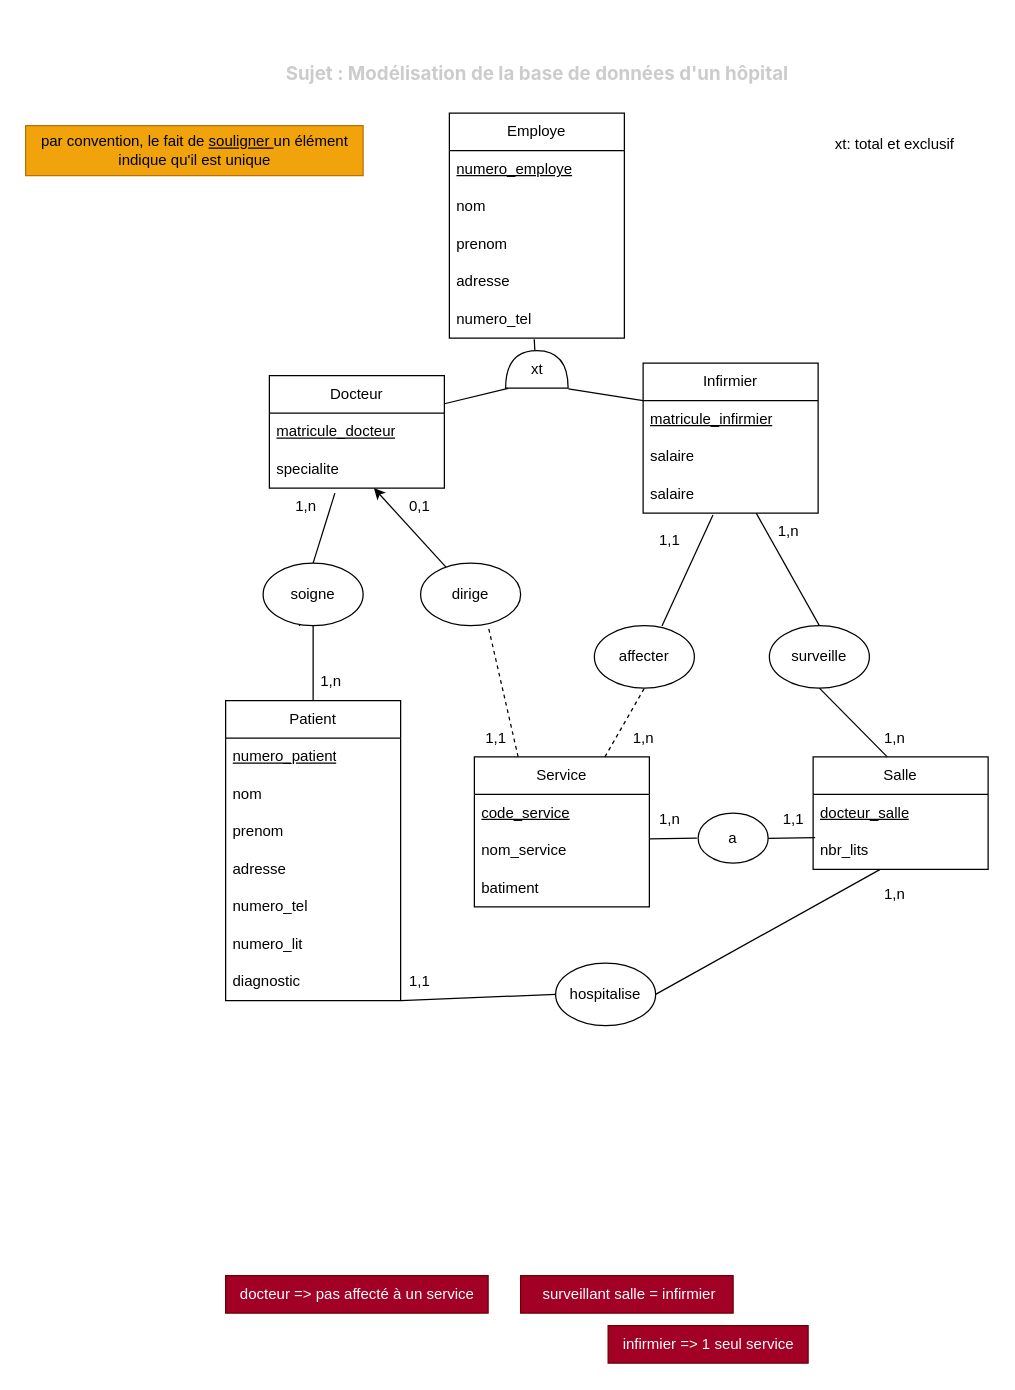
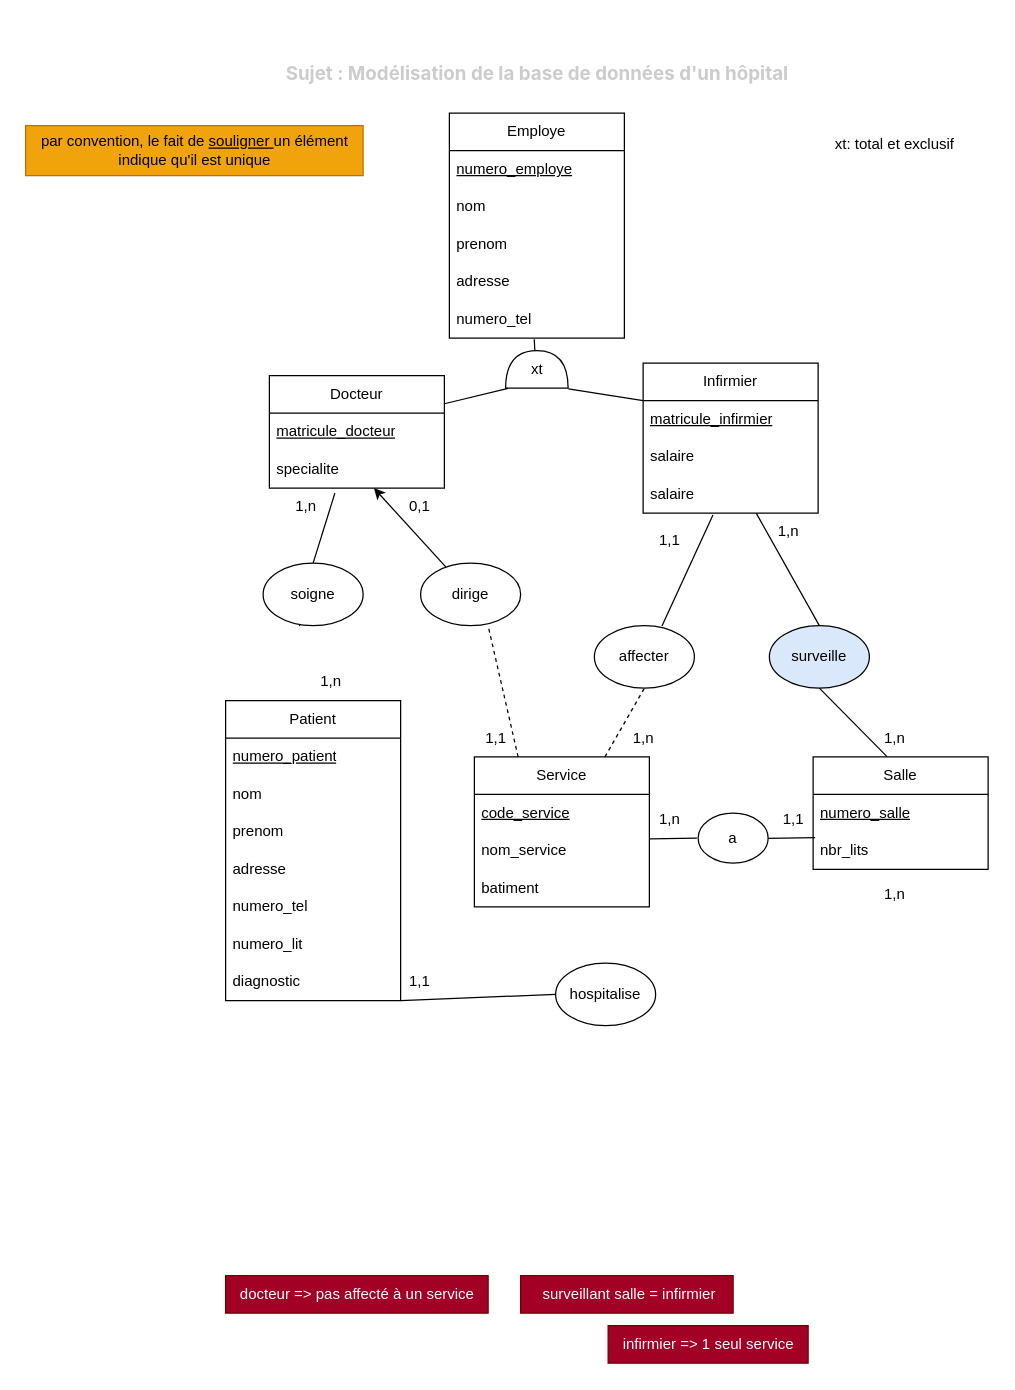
node "surveille": fillcolor #ffffff -> #dae8fc
edge "soigne" -- "Patient": removed
node "docteur_salle": label "docteur_salle" -> "numero_salle"
edge "nbr_lits" -- "hospitalise": removed
